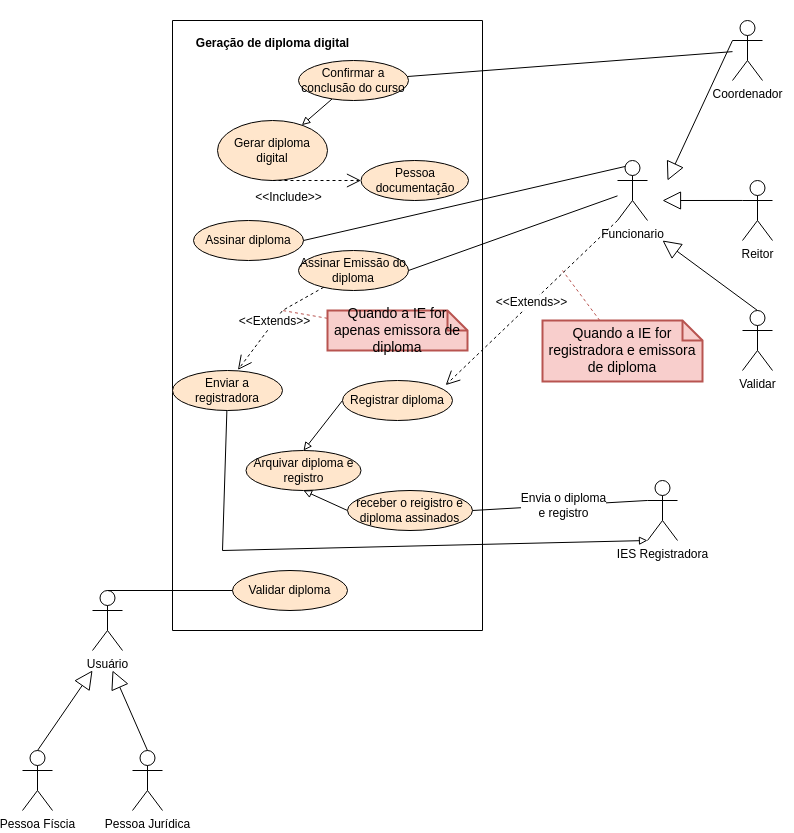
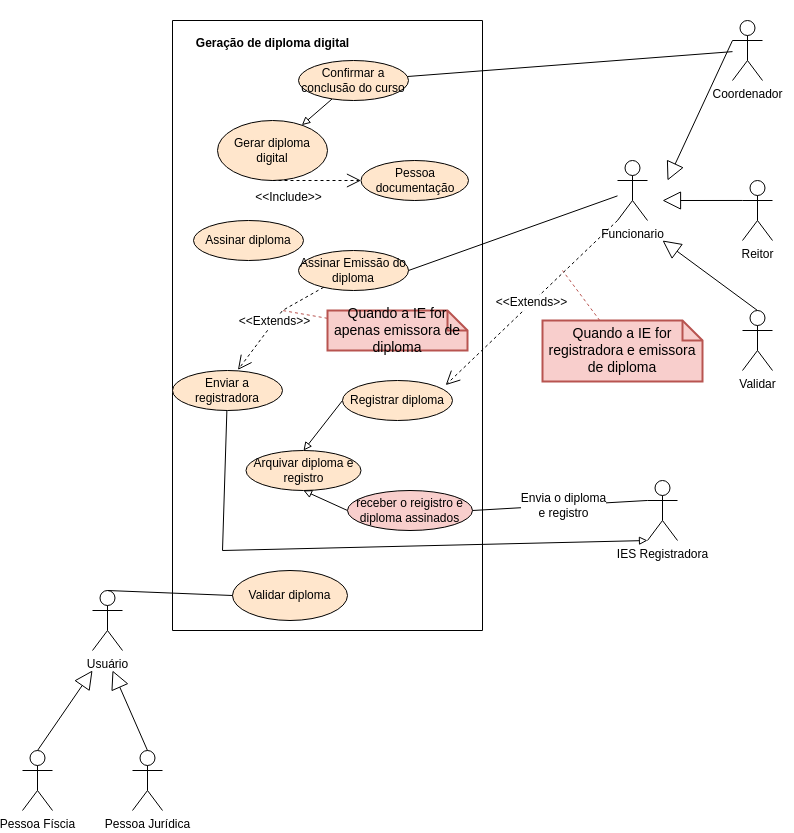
edge "Funcionario" -- "Assinar diploma": removed
node "receber o reigistro e diploma assinados": fillcolor #ffe6cc -> #f8cecc
node "Validar diploma": size 115x40 -> 115x50
